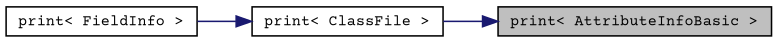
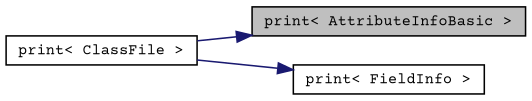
edge "print< FieldInfo >" -> "print< ClassFile >": reversed
